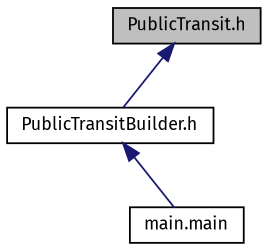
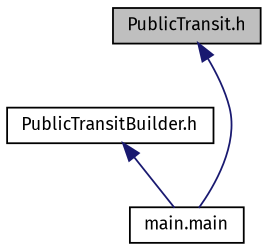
edge "PublicTransitBuilder.h" -> "PublicTransit.h": now "main.main" -> "PublicTransit.h"
